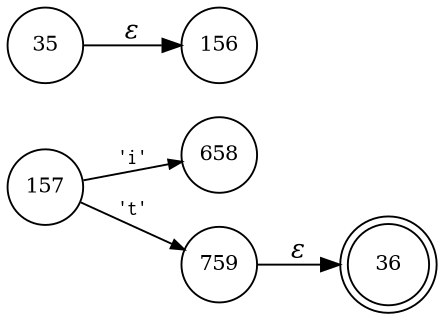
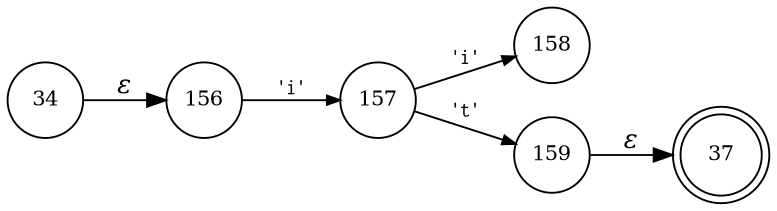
node "35": label "35" -> "34"
edge "156" -> "157": added, label "'i'"
node "658": label "658" -> "158"
node "759": label "759" -> "159"
node "36": label "36" -> "37"
